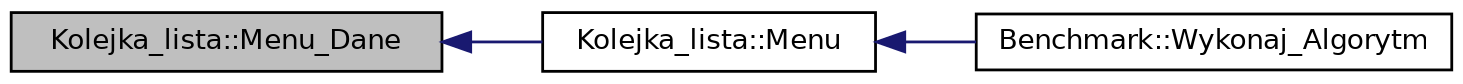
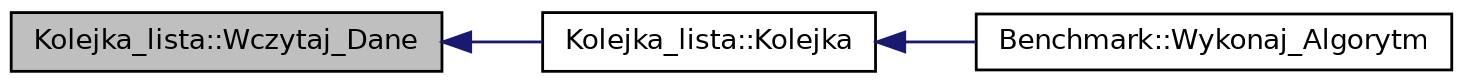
node "Kolejka_lista::Menu_Dane": label "Kolejka_lista::Menu_Dane" -> "Kolejka_lista::Wczytaj_Dane"
node "Kolejka_lista::Menu": label "Kolejka_lista::Menu" -> "Kolejka_lista::Kolejka"
